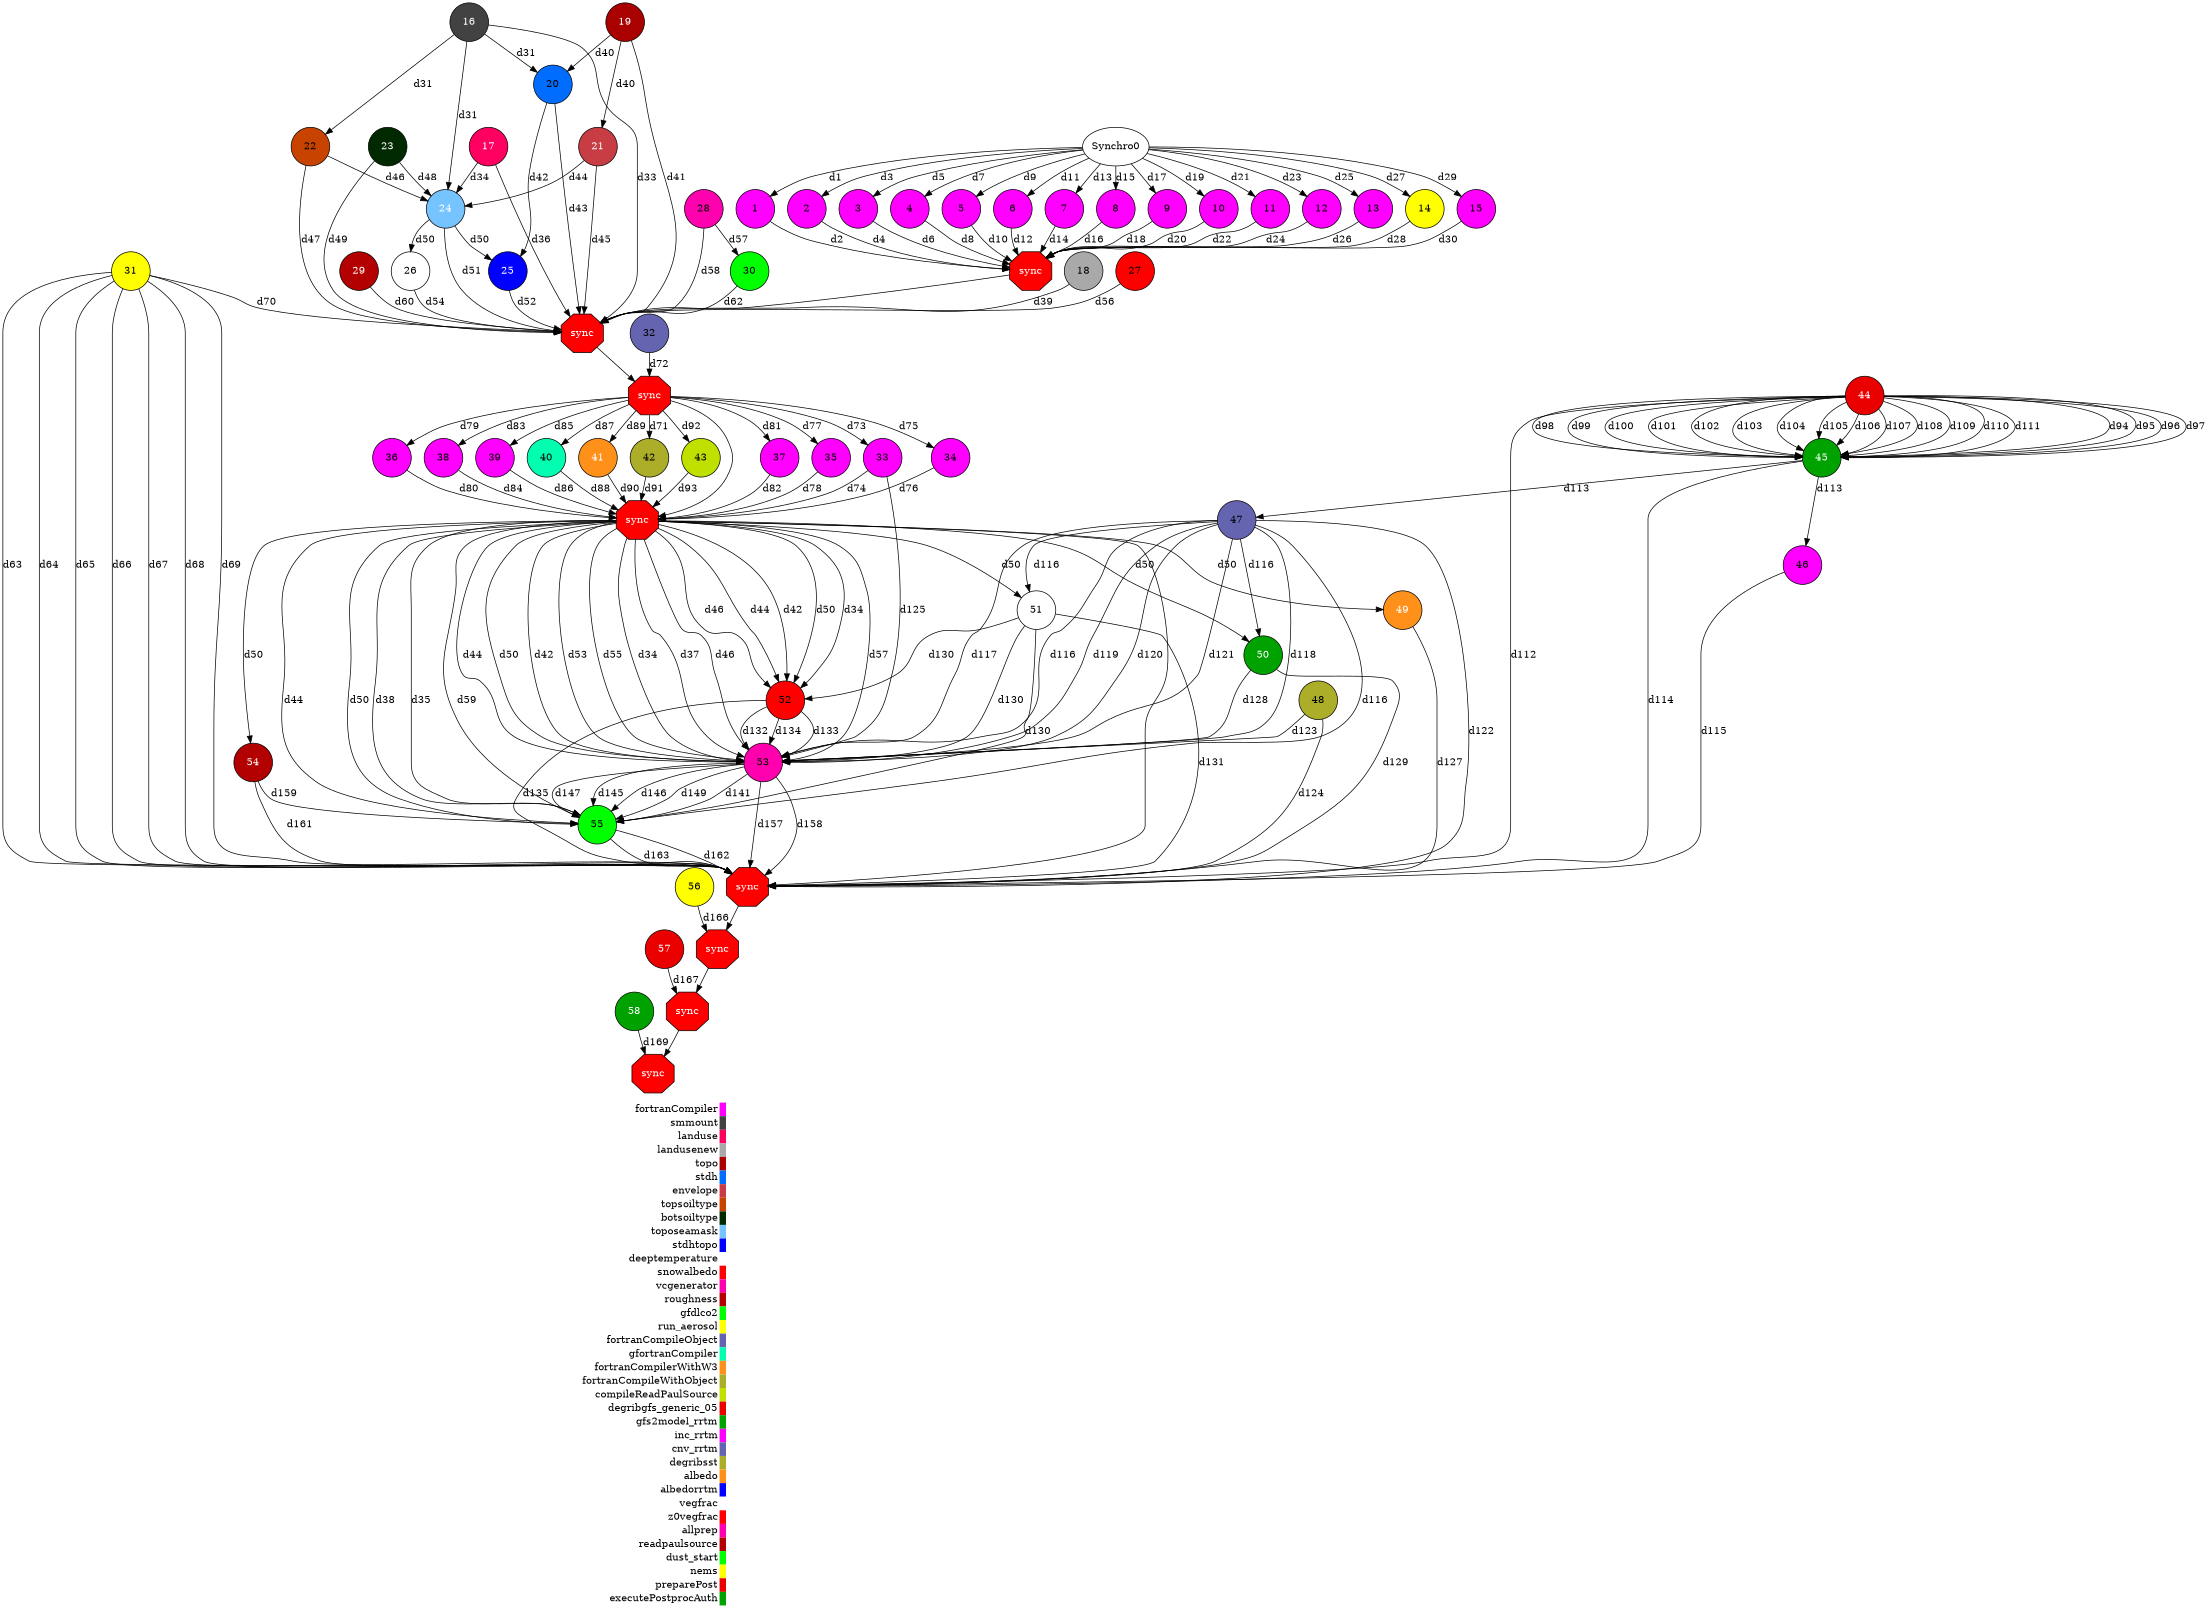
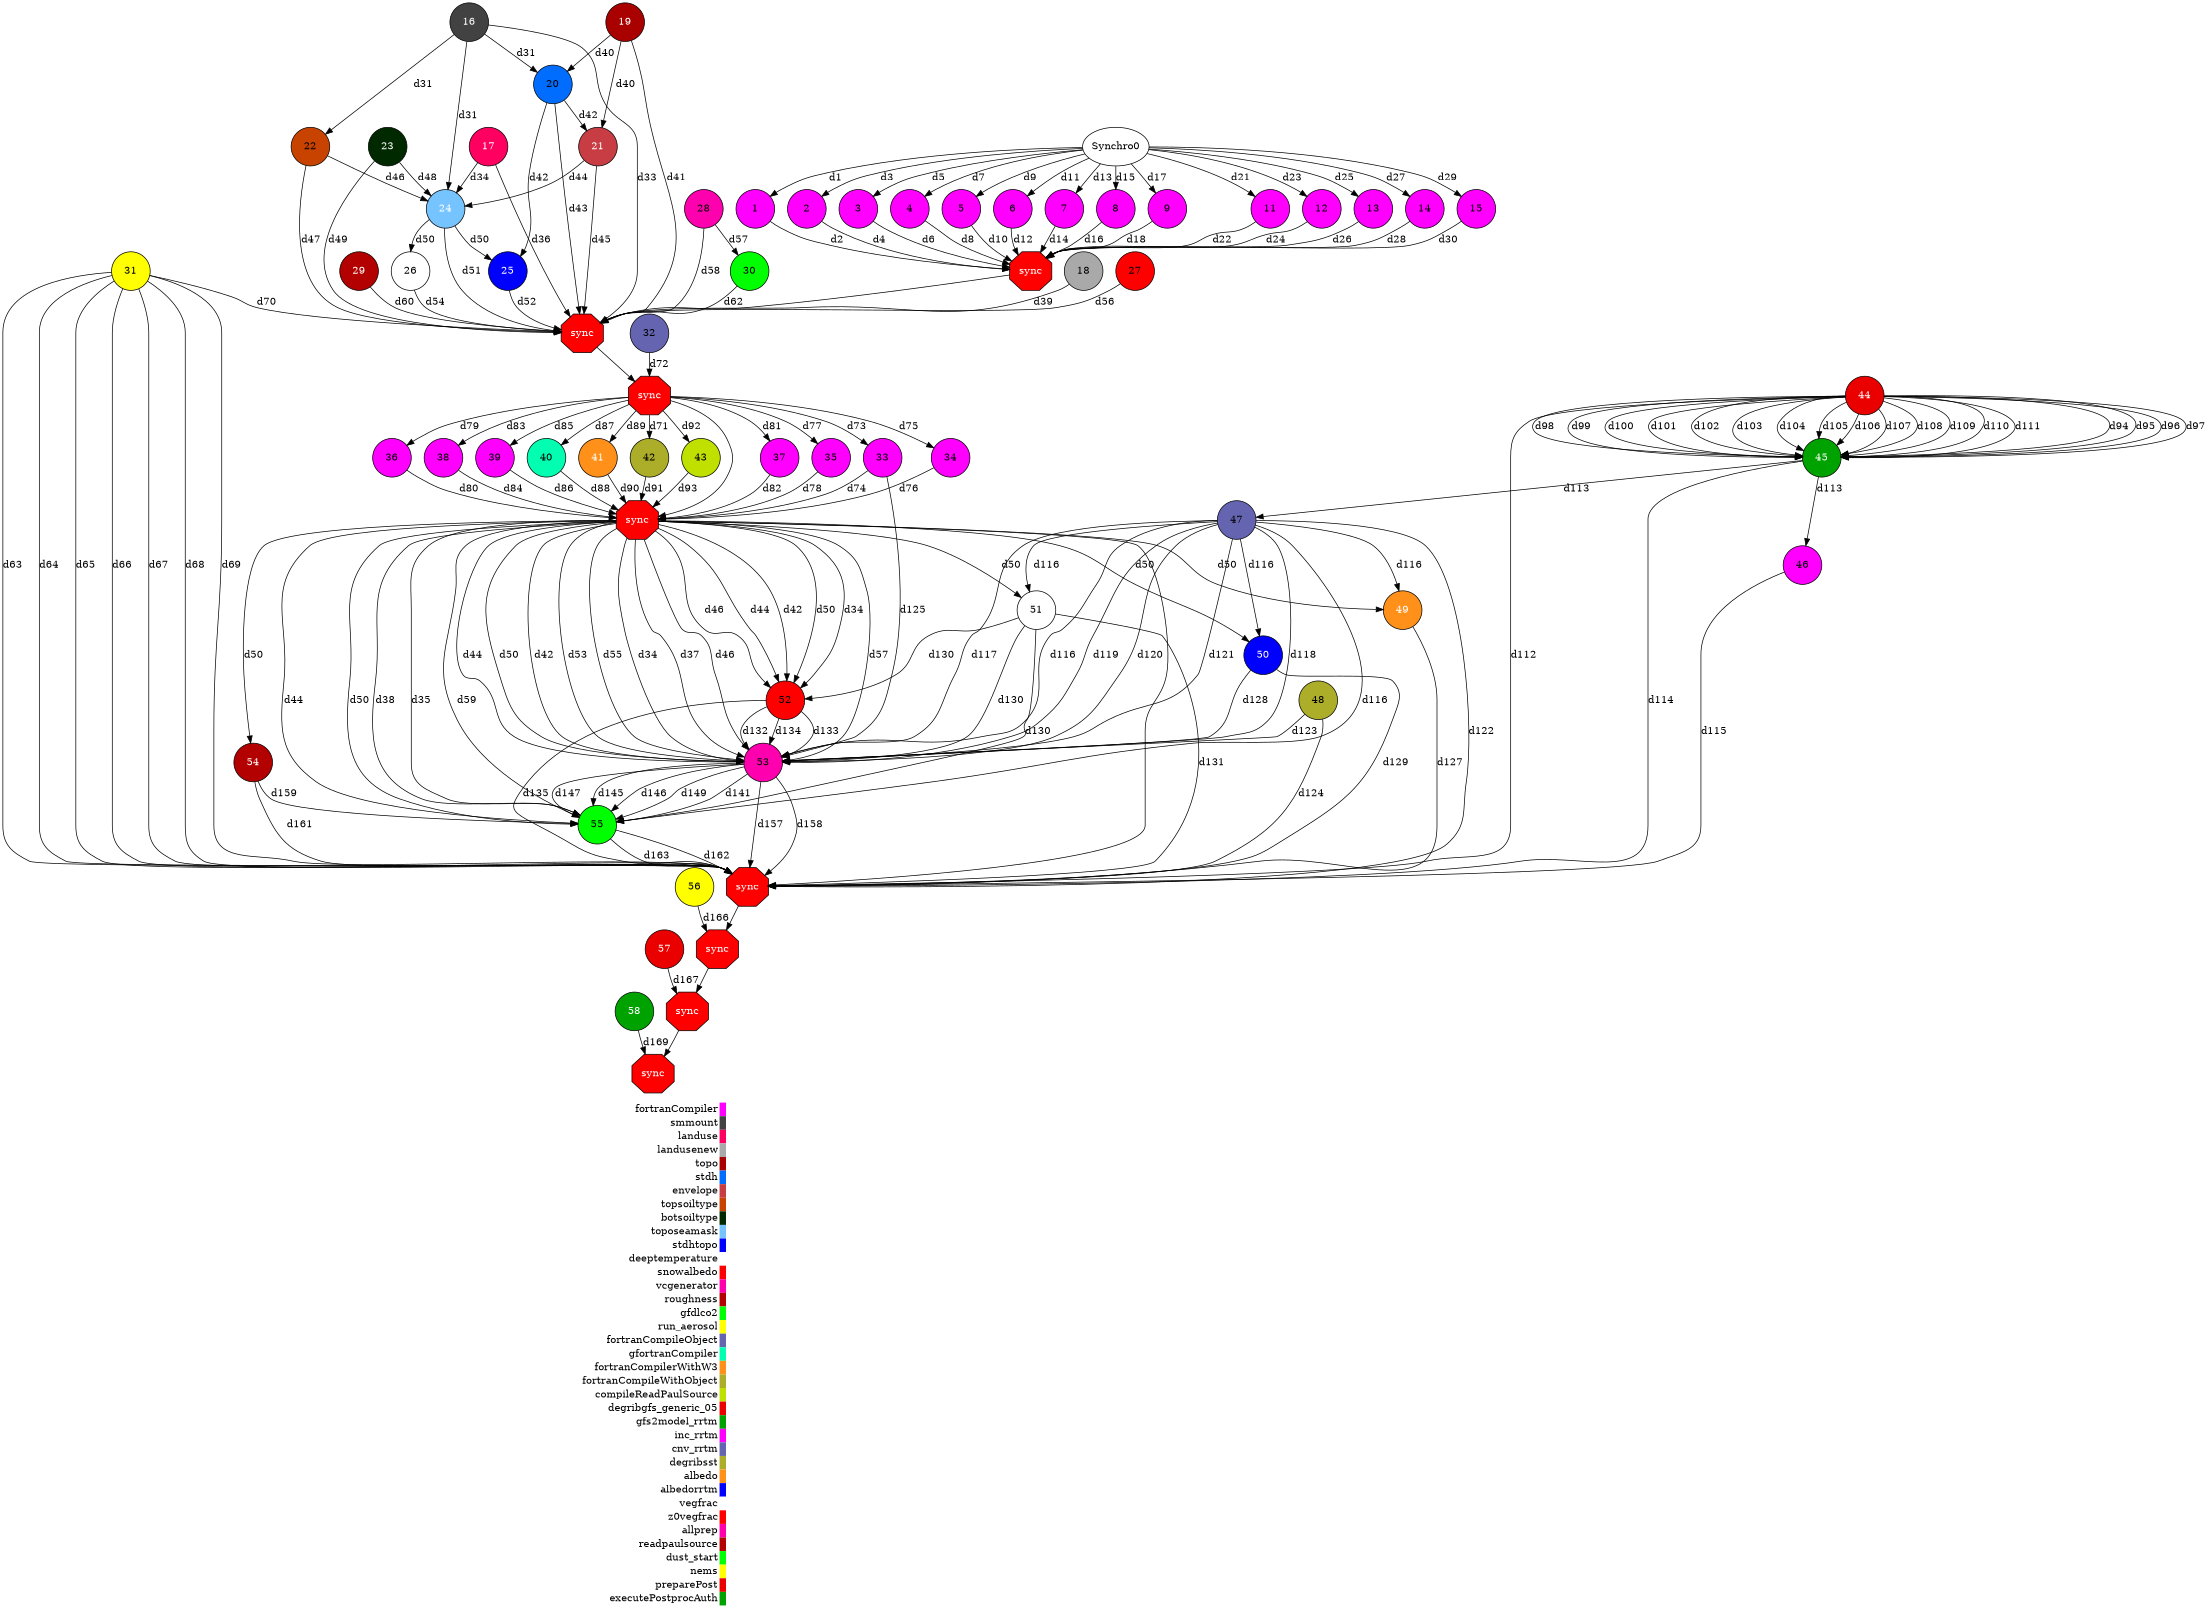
edge "20" -> "21": added, label "d42"
node "10": removed
node "14": fillcolor #ffff00 -> #ff00ff
edge "47" -> "49": added, label "d116"
node "50": fillcolor #00a200 -> #0000ff
